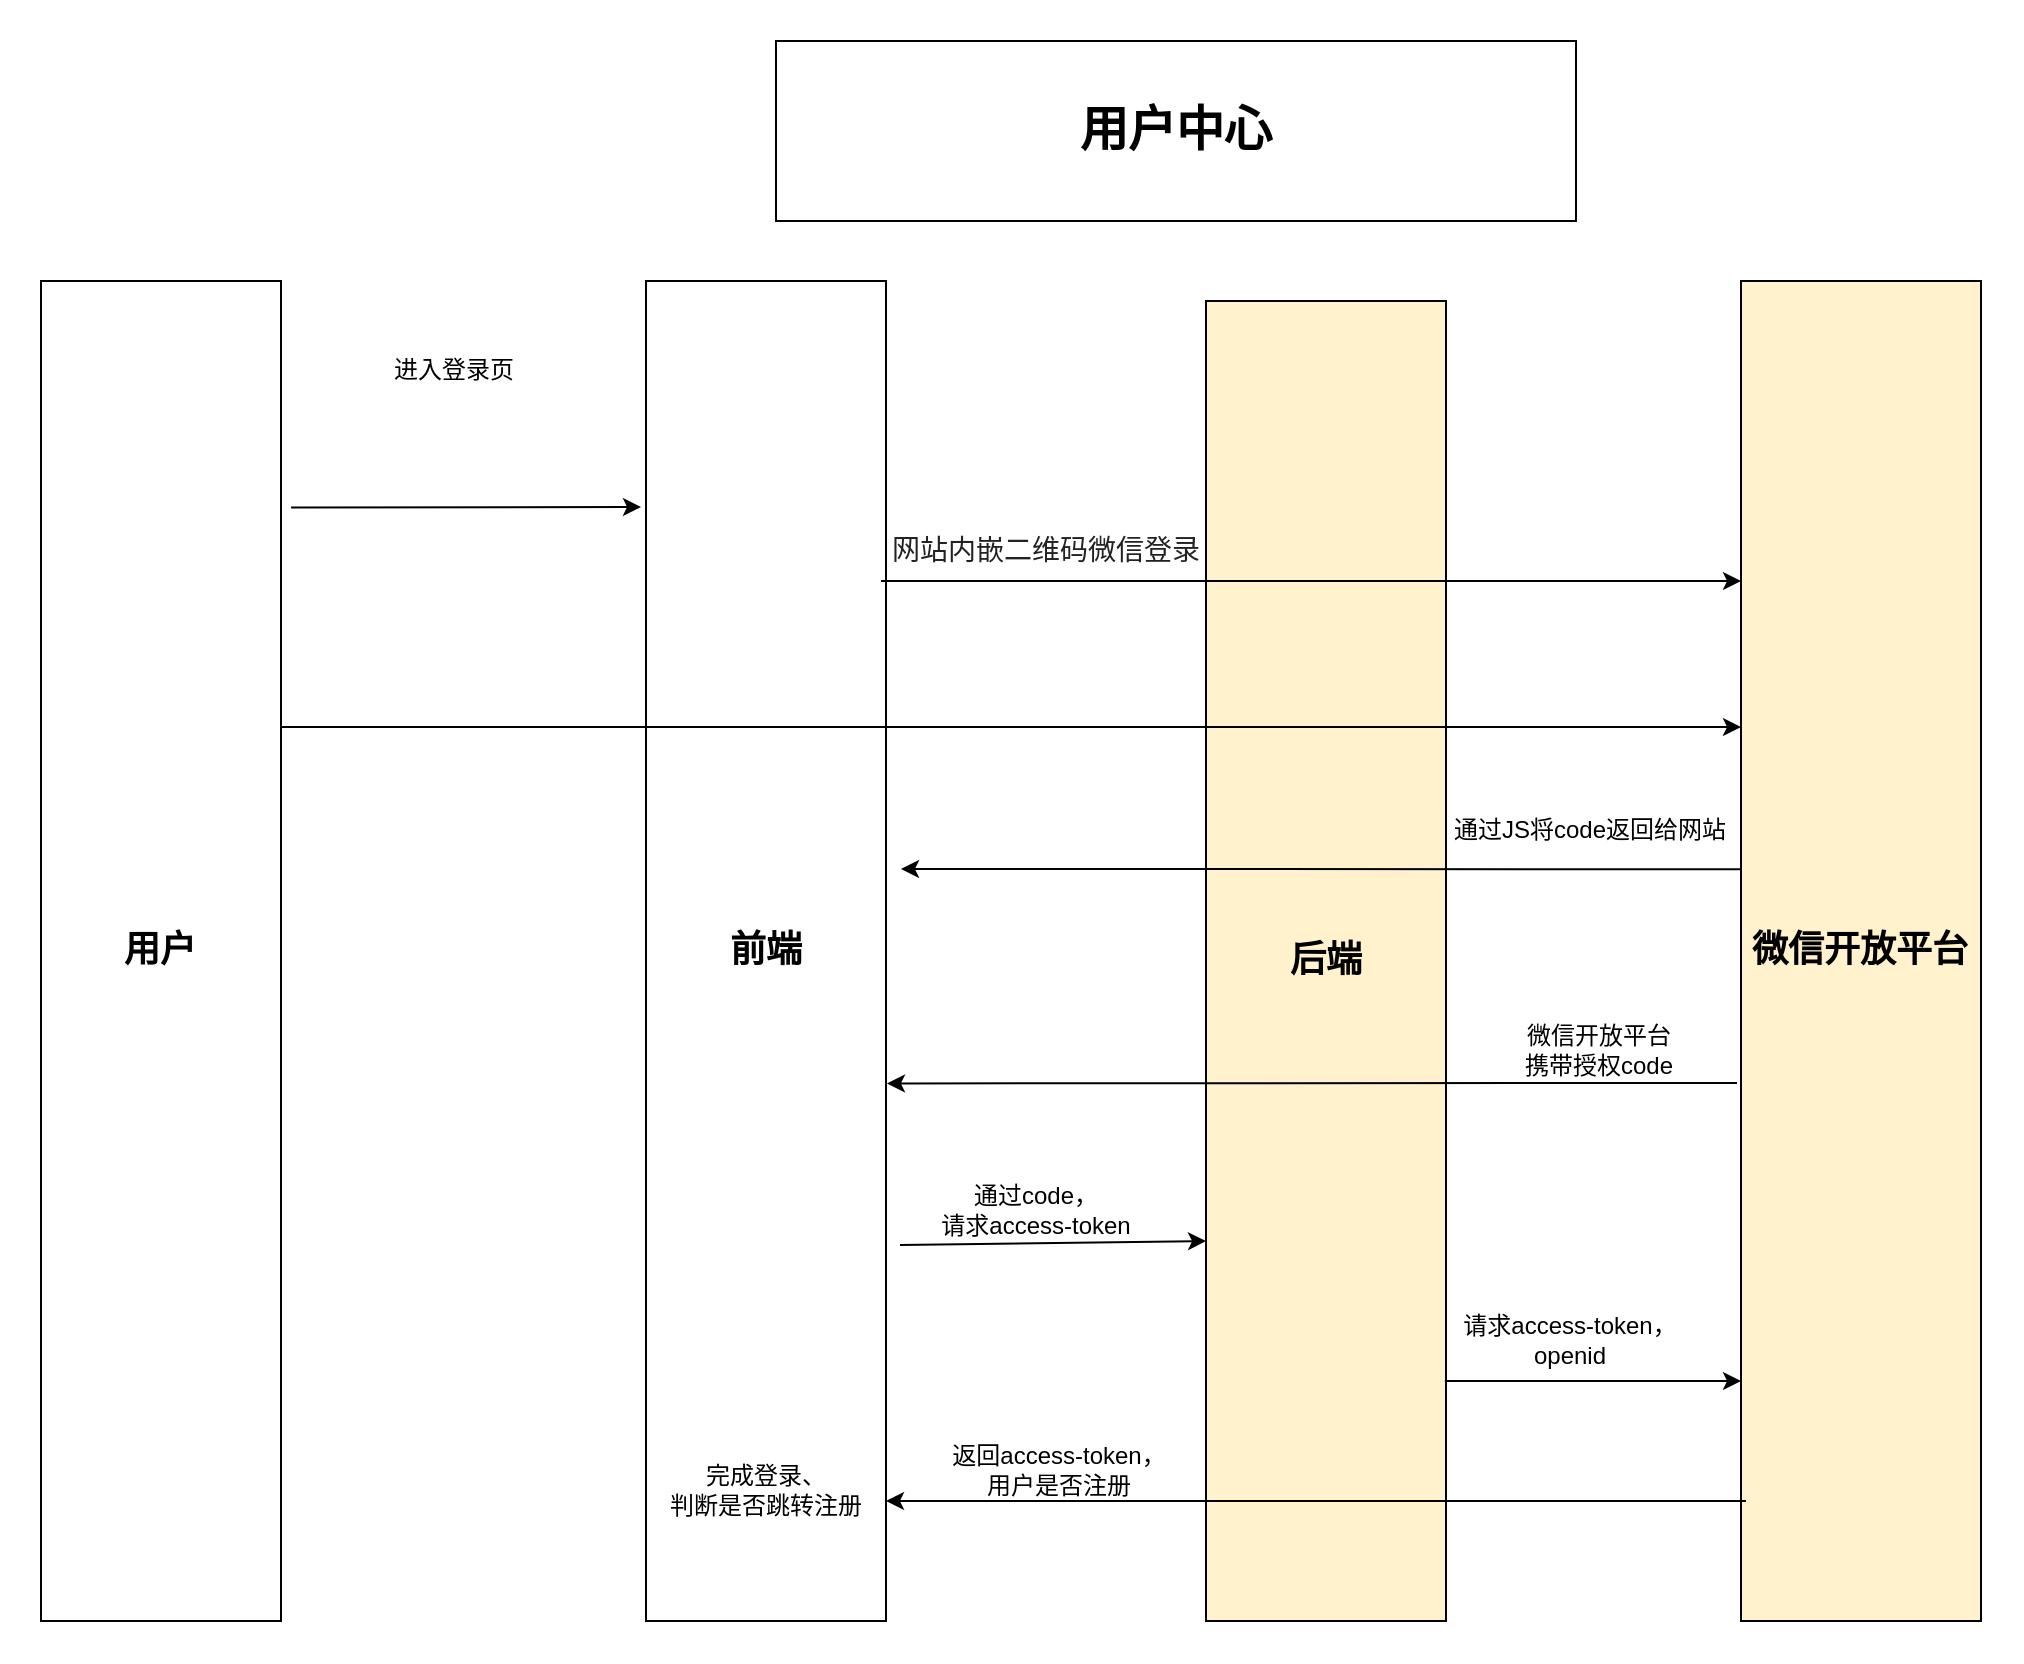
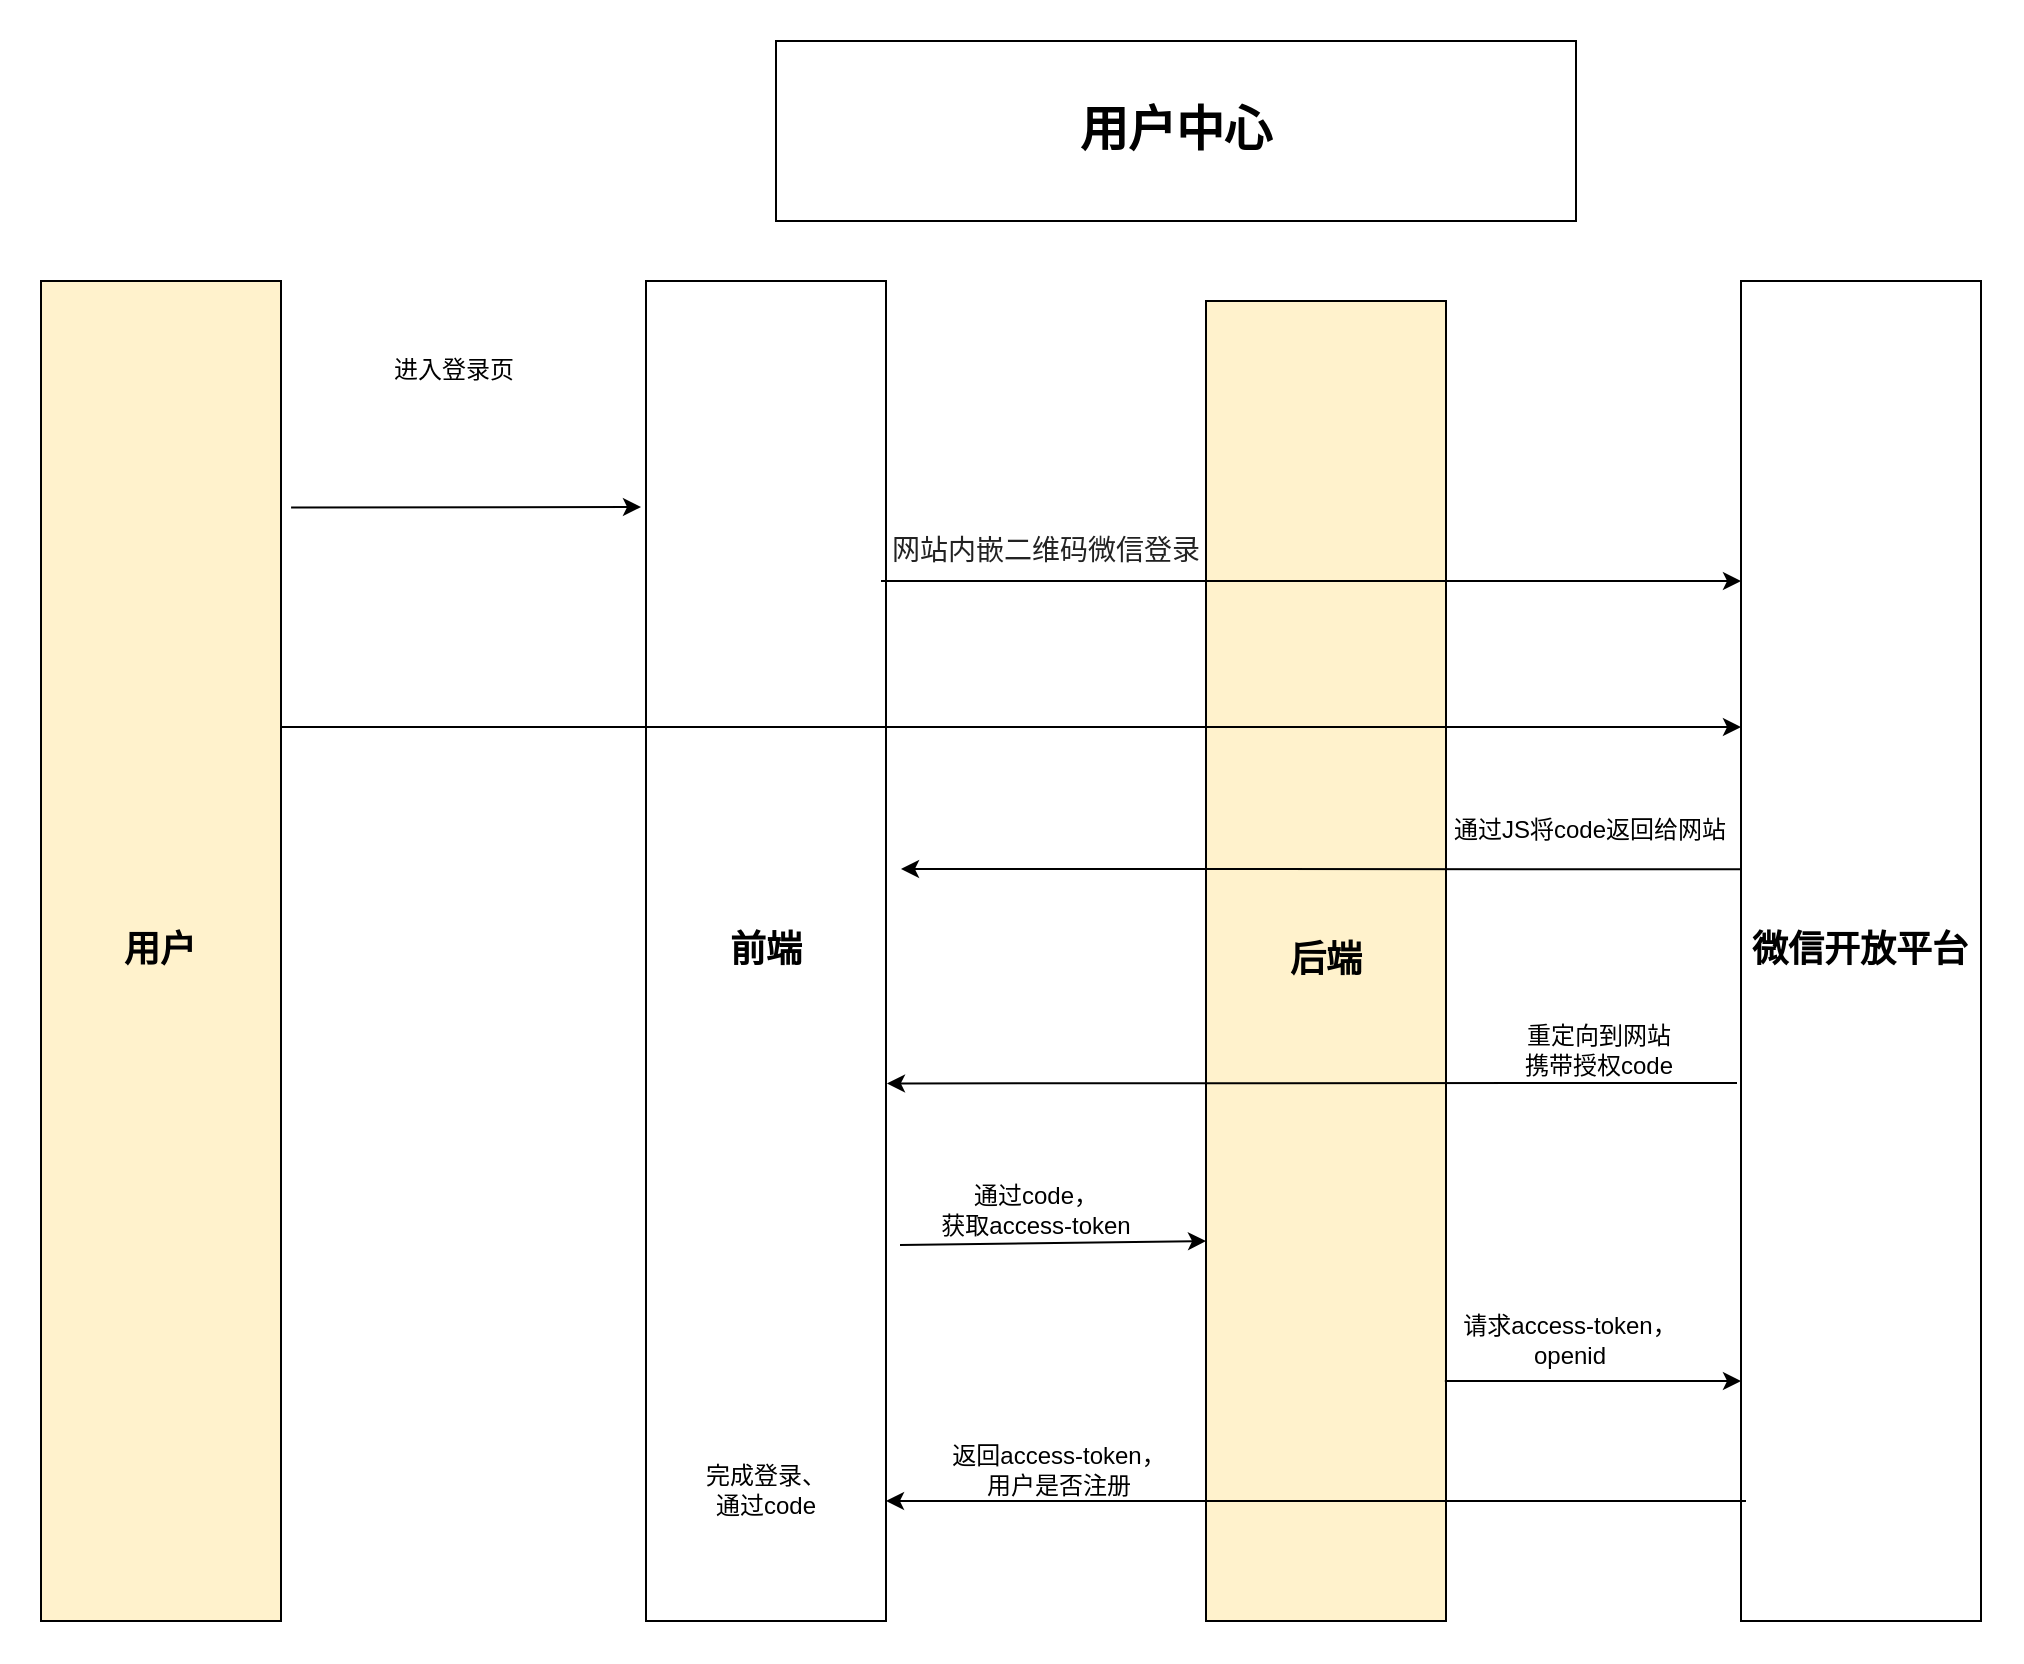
node "用户": fillcolor #ffffff -> #fff2cc
node "微信开放平台": fillcolor #fff2cc -> #ffffff
node "微信开放平台 携带授权code": label "微信开放平台 携带授权code" -> "重定向到网站 携带授权code"
node "通过code， 请求access-token": label "通过code， 请求access-token" -> "通过code， 获取access-token"
node "完成登录、 判断是否跳转注册": label "完成登录、 判断是否跳转注册" -> "完成登录、 通过code"
